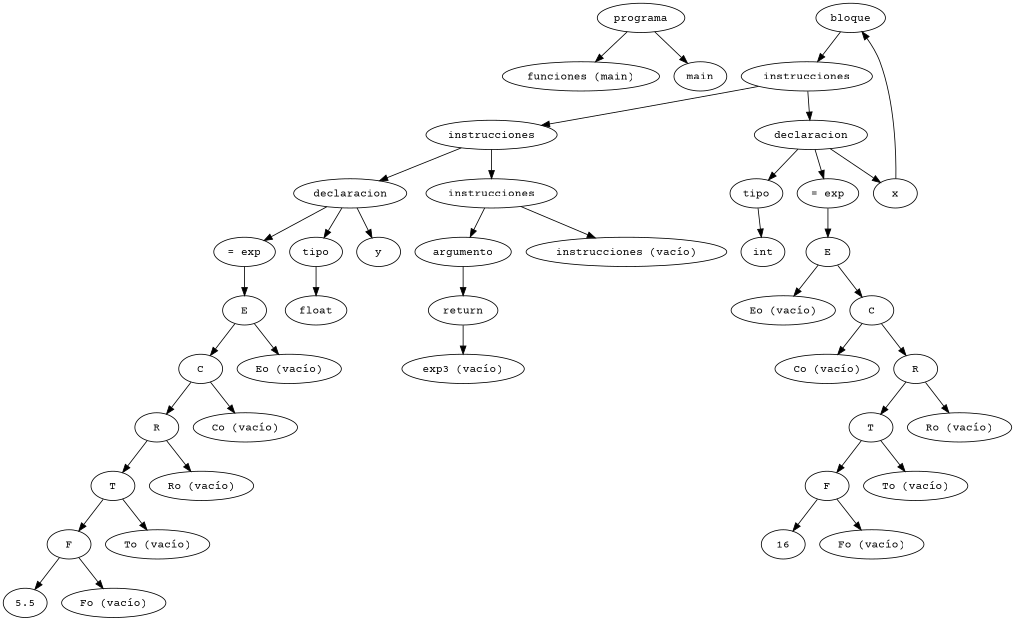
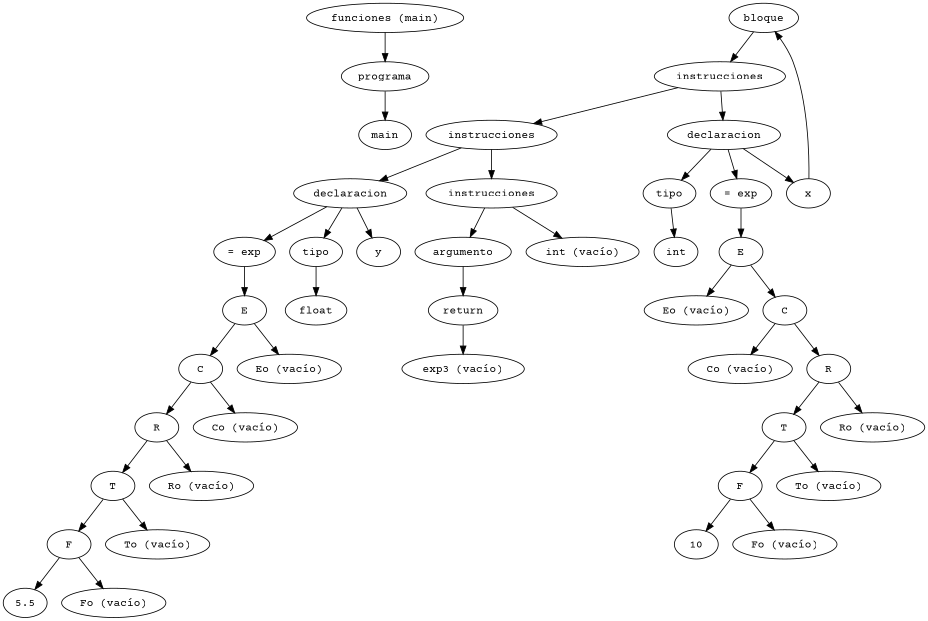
edge "programa" -> "funciones (main)": reversed
node "instrucciones (vacío)": label "instrucciones (vacío)" -> "int (vacío)"
node "16": label "16" -> "10"
